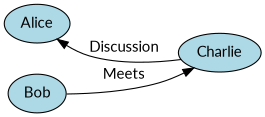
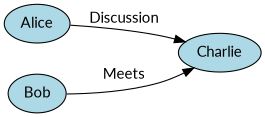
edge "Charlie" -> "Alice": reversed
